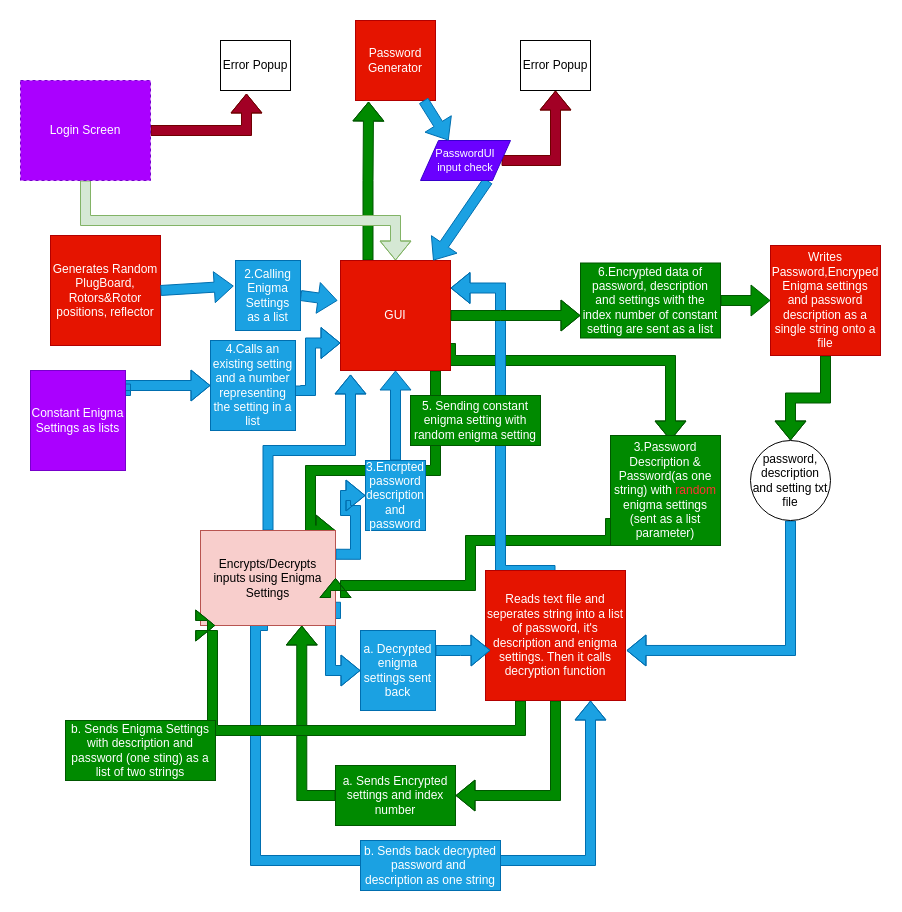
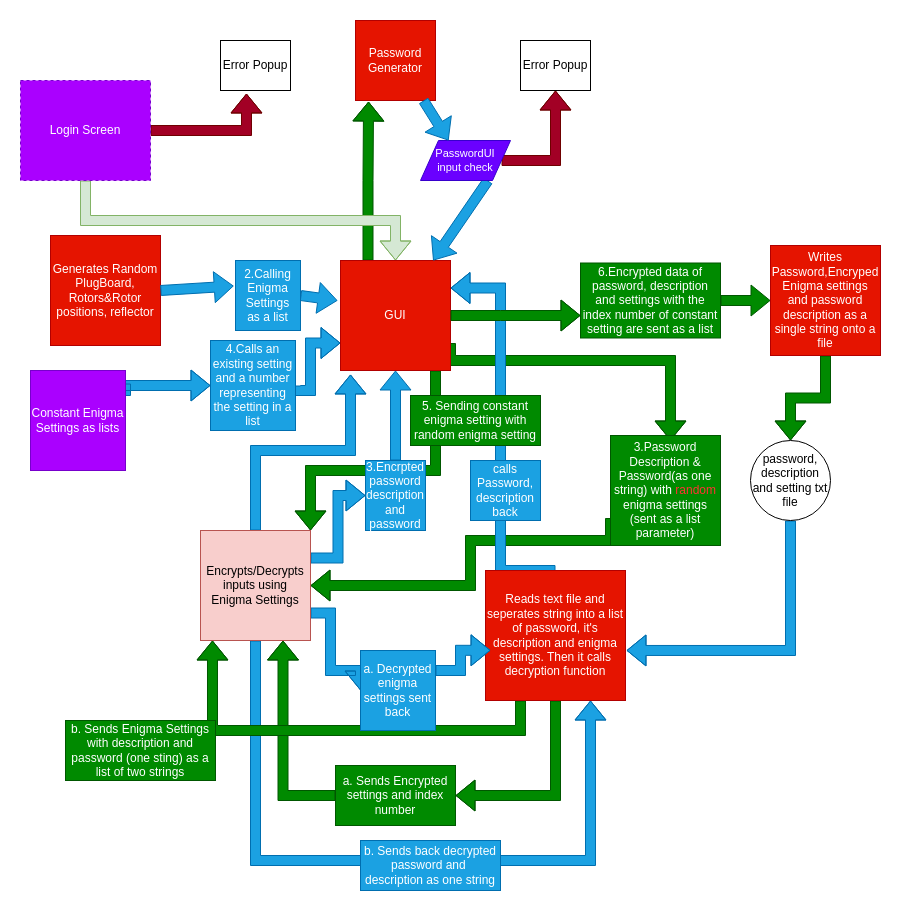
node "calls Password, description back": added
node "Encrypts/Decrypts inputs using Enigma Settings": size 135x95 -> 110x110
node "a. Decrypted enigma settings sent back": moved (398, 671) -> (398, 691)
